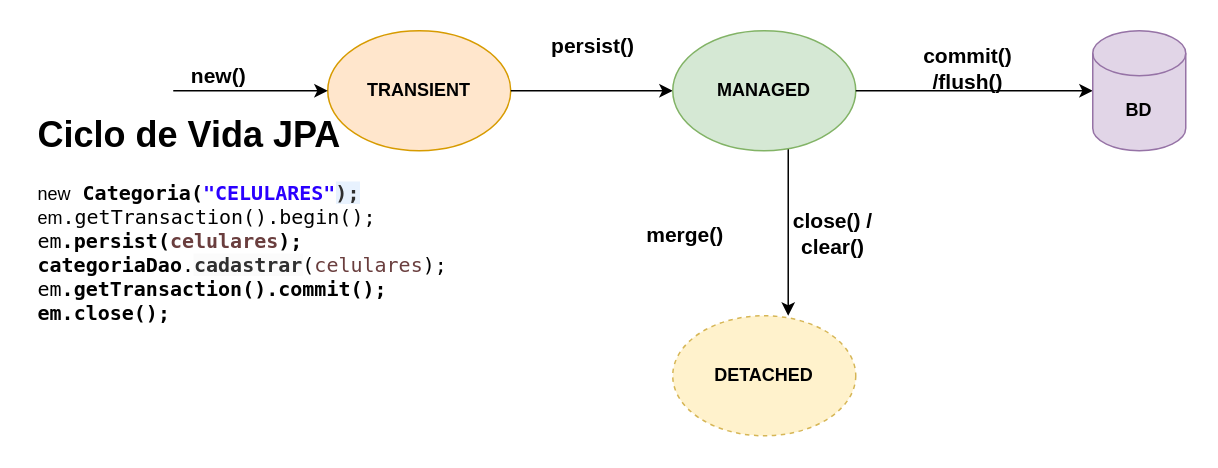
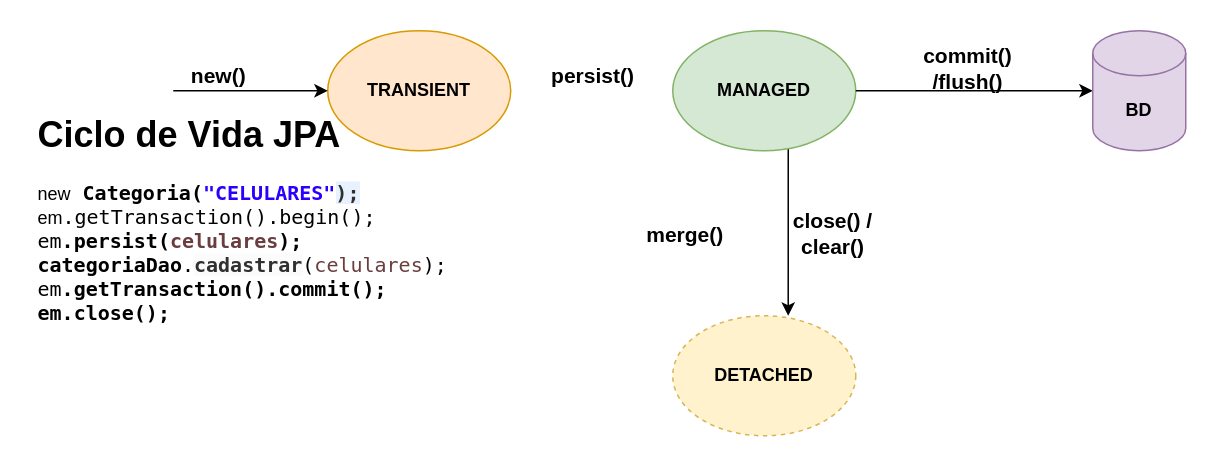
node "persist()": moved (593, 46) -> (593, 76)
edge "TRANSIENT" -> "MANAGED": removed
